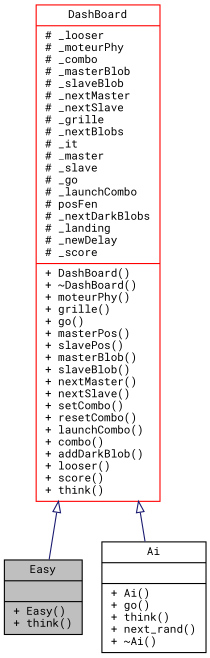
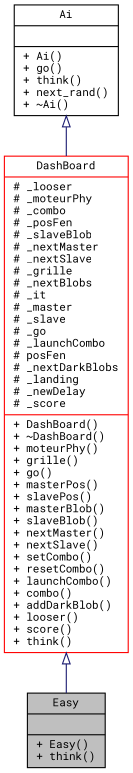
node "DashBoard": text "# _masterBlob" -> "# _posFen"
edge "Ai" -> "DashBoard": reversed
